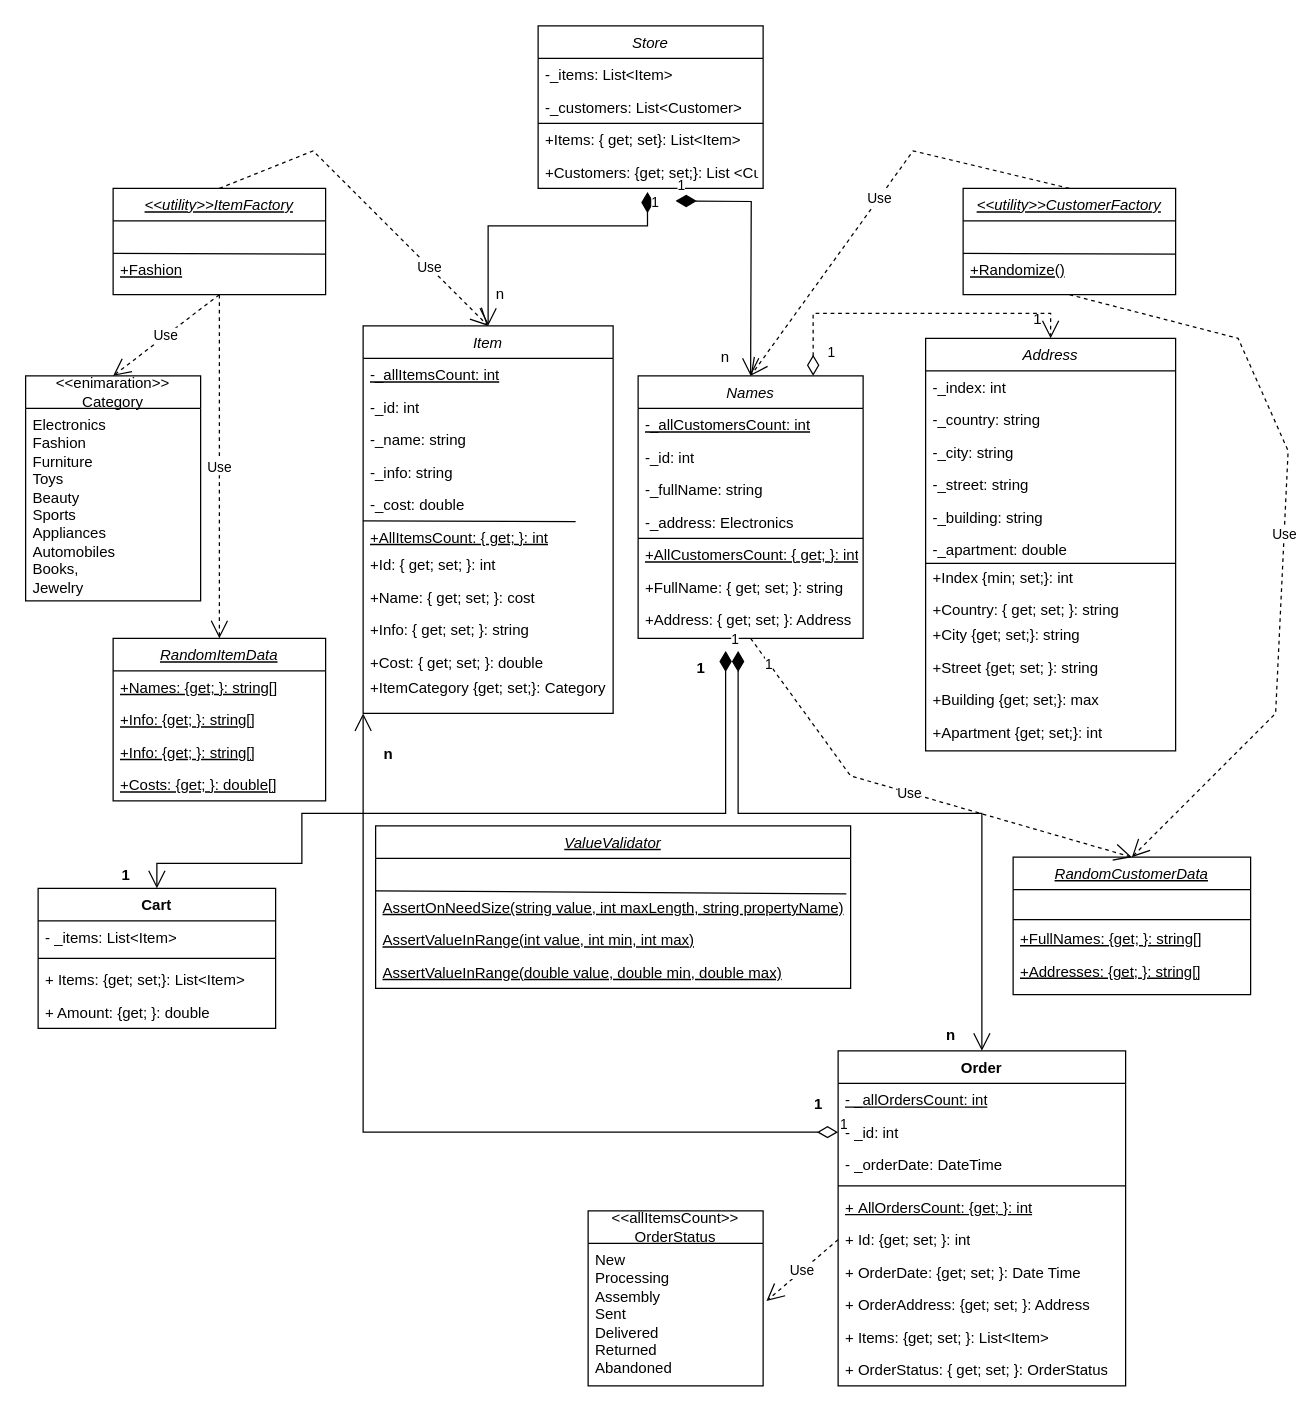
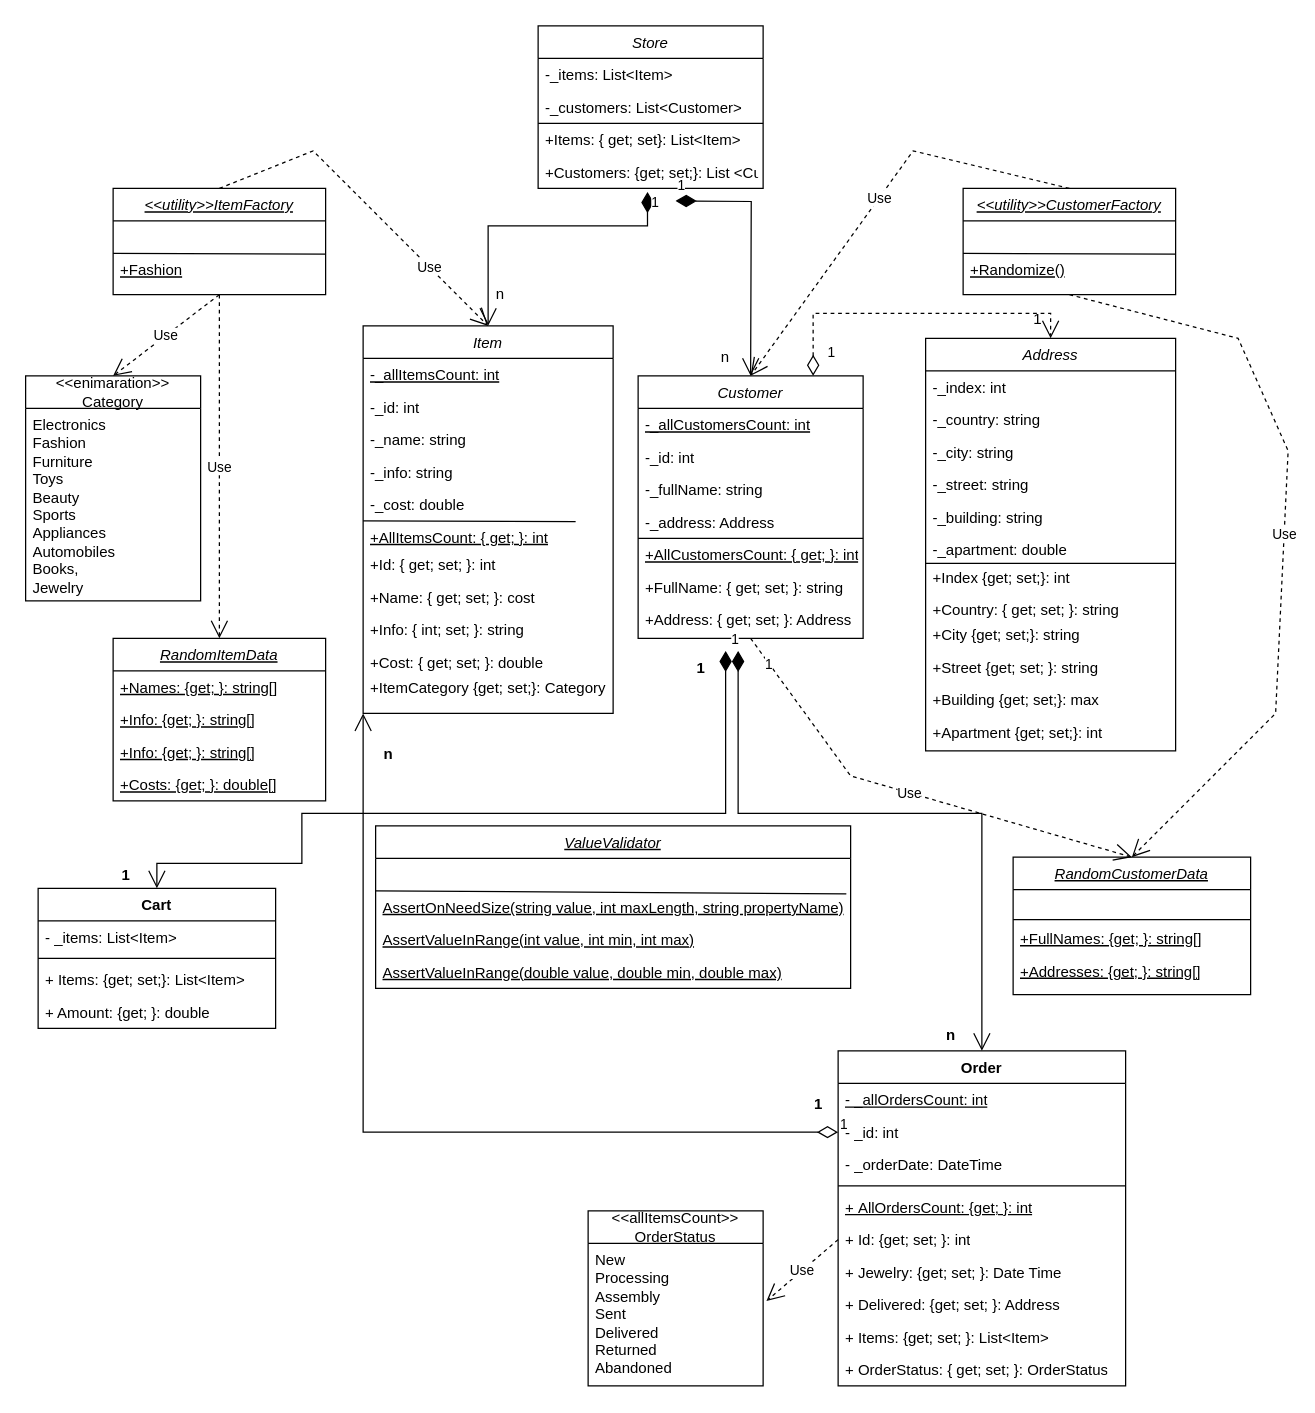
node "Names": label "Names" -> "Customer"
node "-_address: Electronics": label "-_address: Electronics" -> "-_address: Address"
node "+Index {min; set;}: int": label "+Index {min; set;}: int" -> "+Index {get; set;}: int"
node "+Info: { get; set; }: string": label "+Info: { get; set; }: string" -> "+Info: { int; set; }: string"
node "+ OrderDate: {get; set; }: Date Time": label "+ OrderDate: {get; set; }: Date Time" -> "+ Jewelry: {get; set; }: Date Time"
node "+ OrderAddress: {get; set; }: Address": label "+ OrderAddress: {get; set; }: Address" -> "+ Delivered: {get; set; }: Address"
